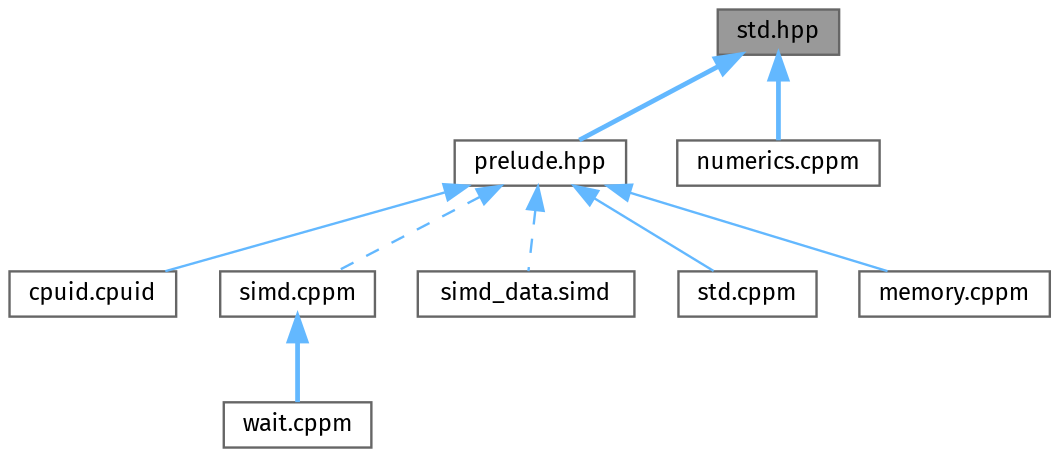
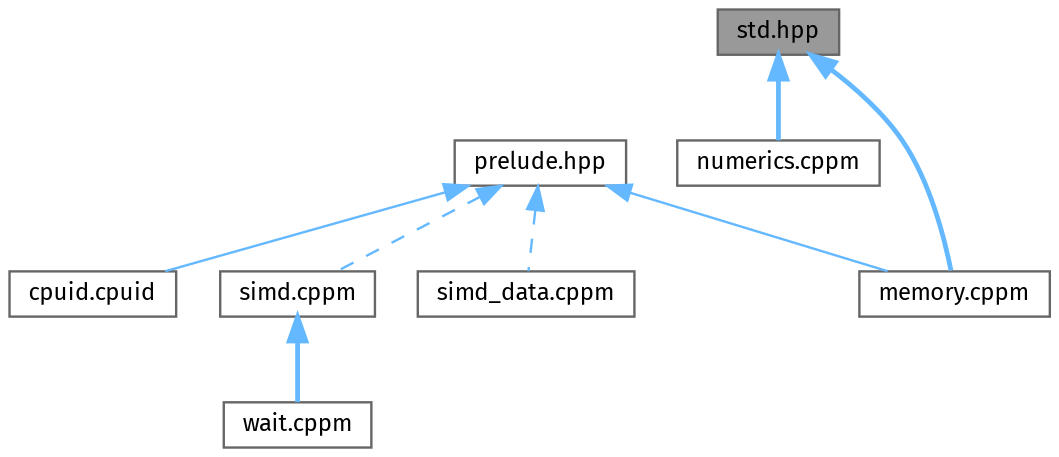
edge "prelude.hpp" -> "std.hpp": now "memory.cppm" -> "std.hpp"
node "simd_data.simd": label "simd_data.simd" -> "simd_data.cppm"
node "std.cppm": removed
